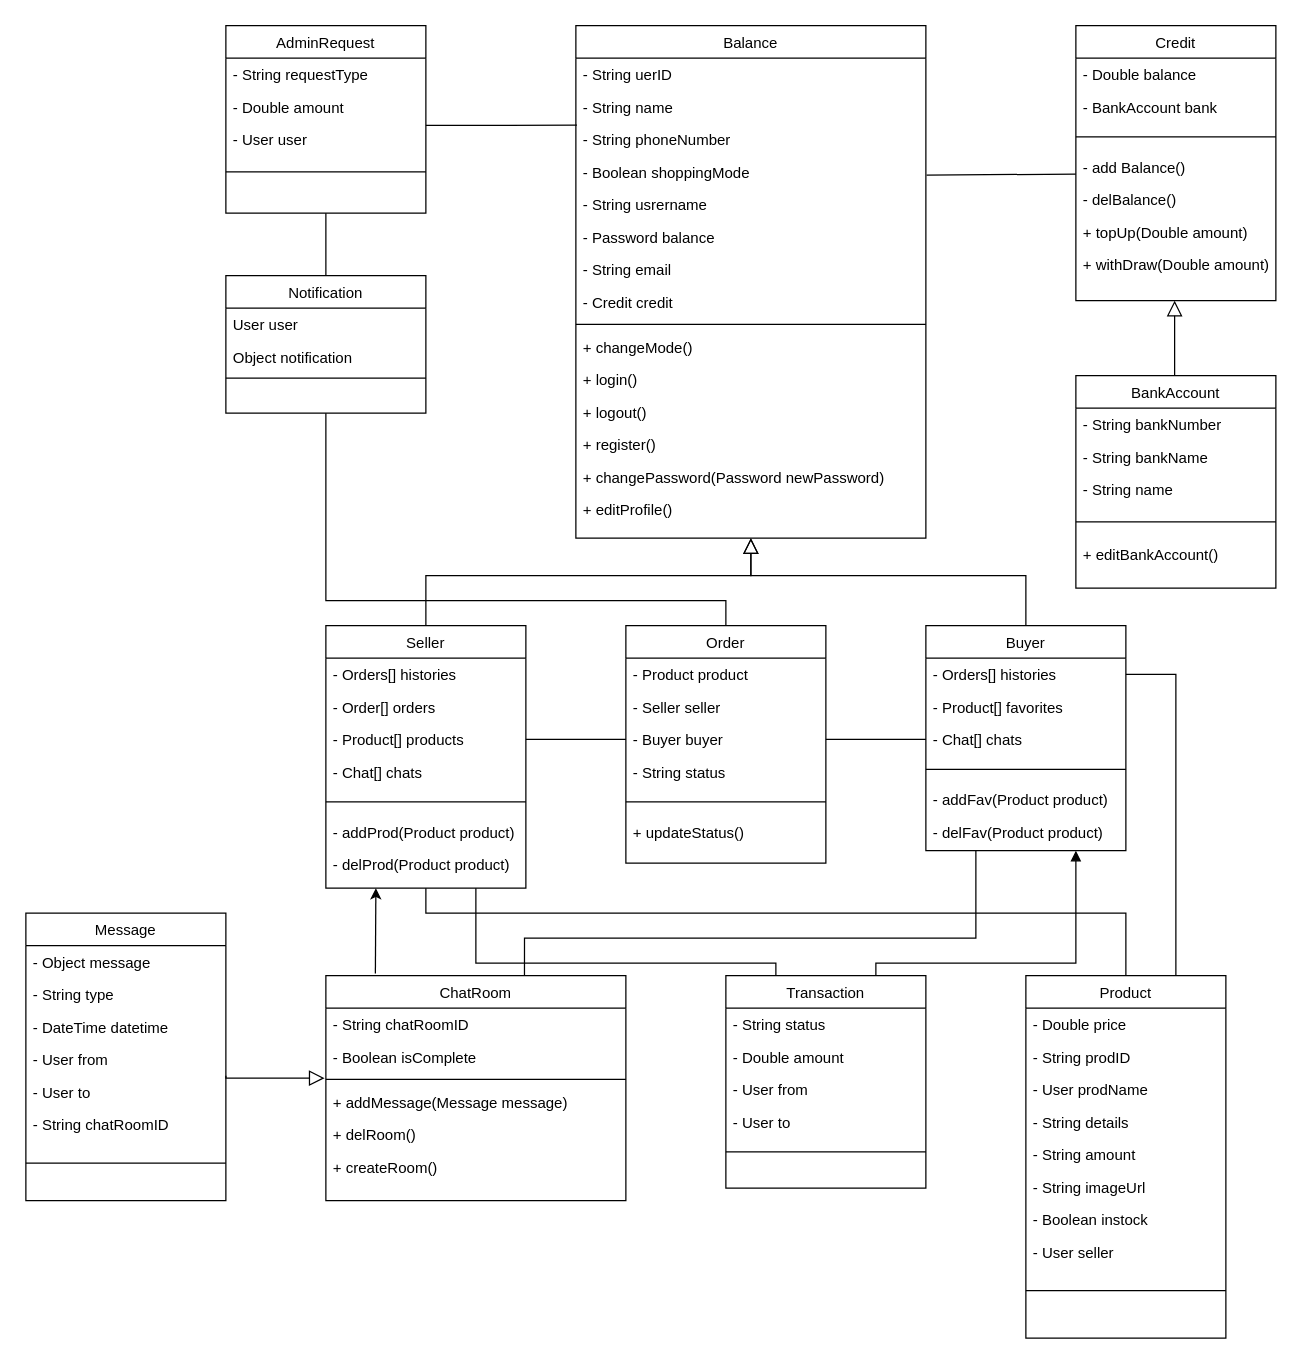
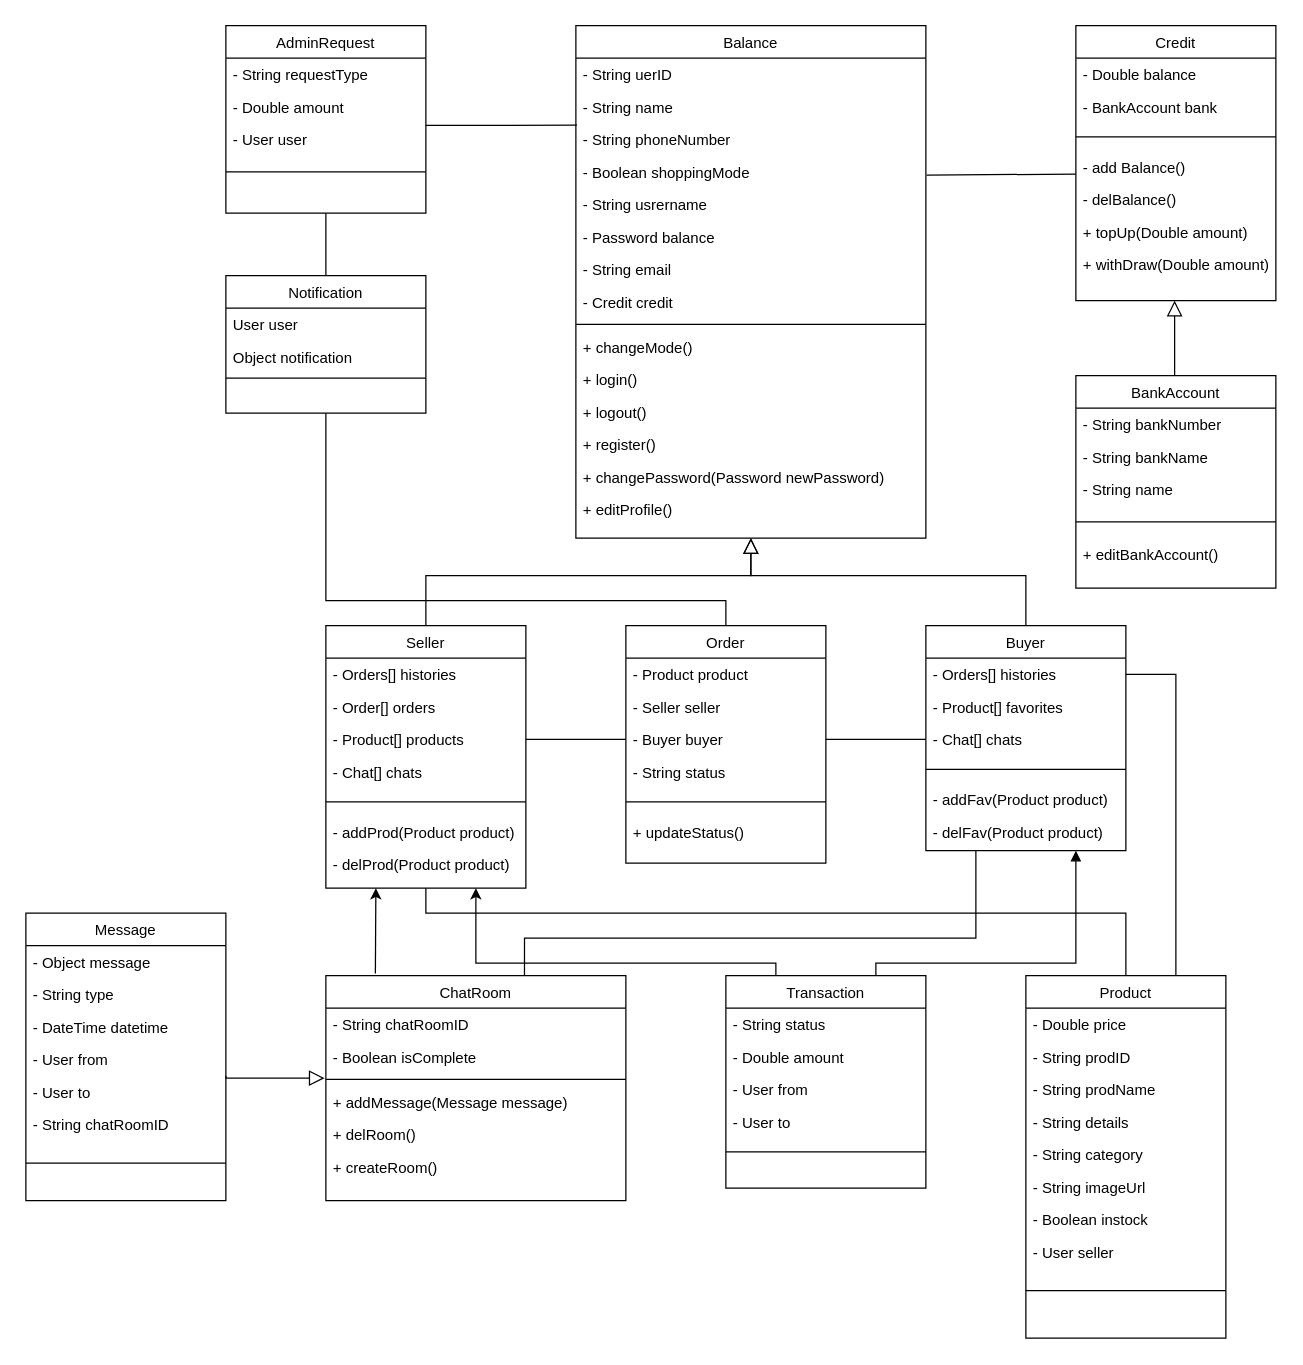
edge "Seller" -- "Transaction": arrowhead none -> classic
node "- User prodName": label "- User prodName" -> "- String prodName"
node "- String amount": label "- String amount" -> "- String category"
